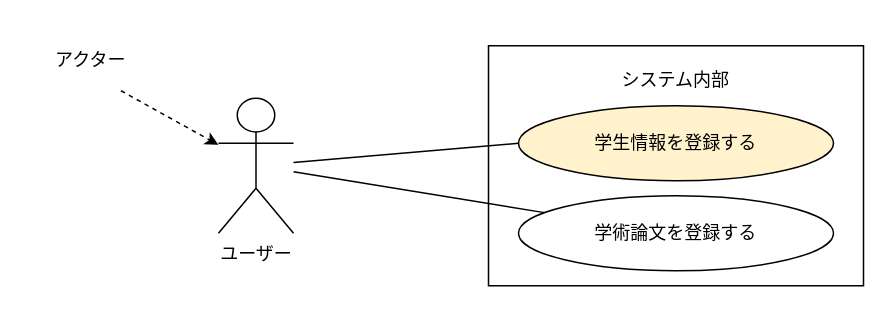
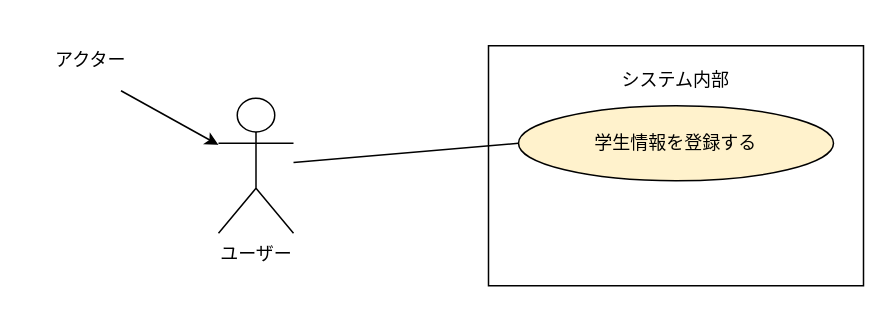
edge "アクター" -> "ユーザー": style dashed -> solid
edge "ユーザー" -- "学術論文を登録する": removed
node "学術論文を登録する": removed
